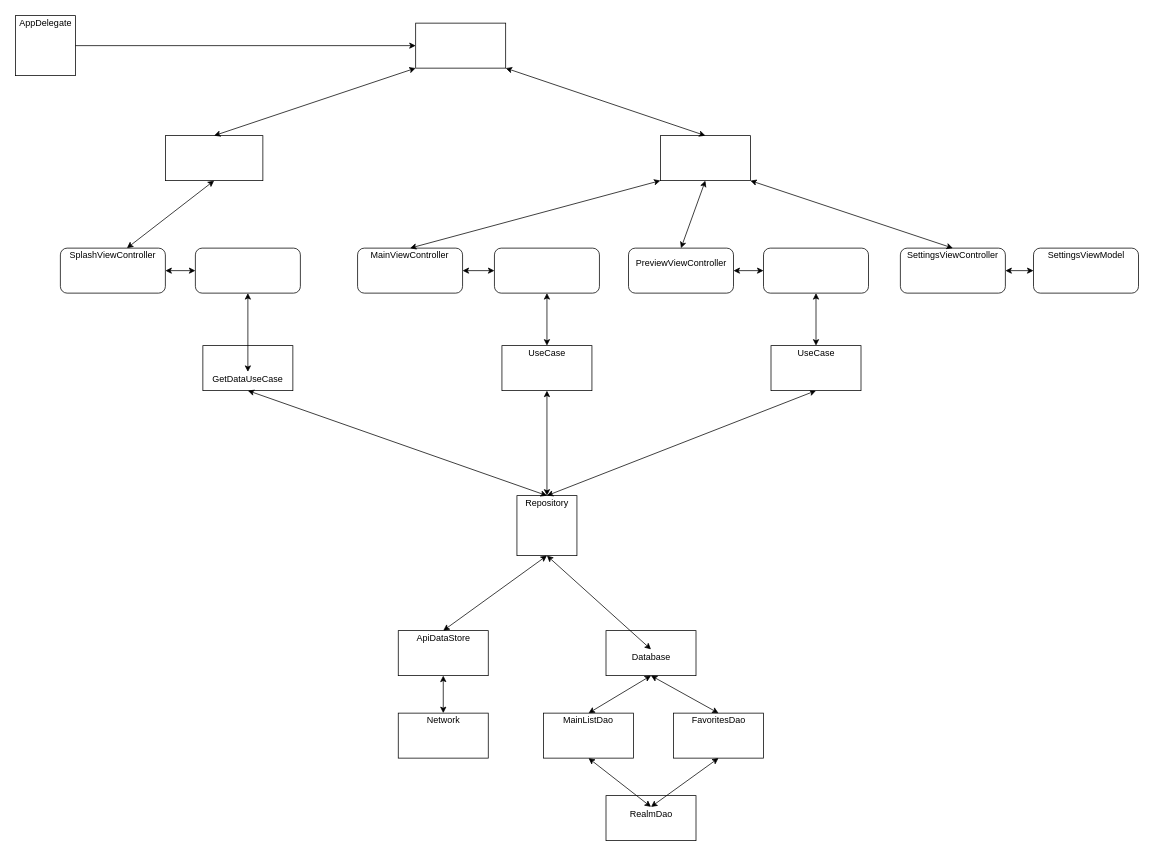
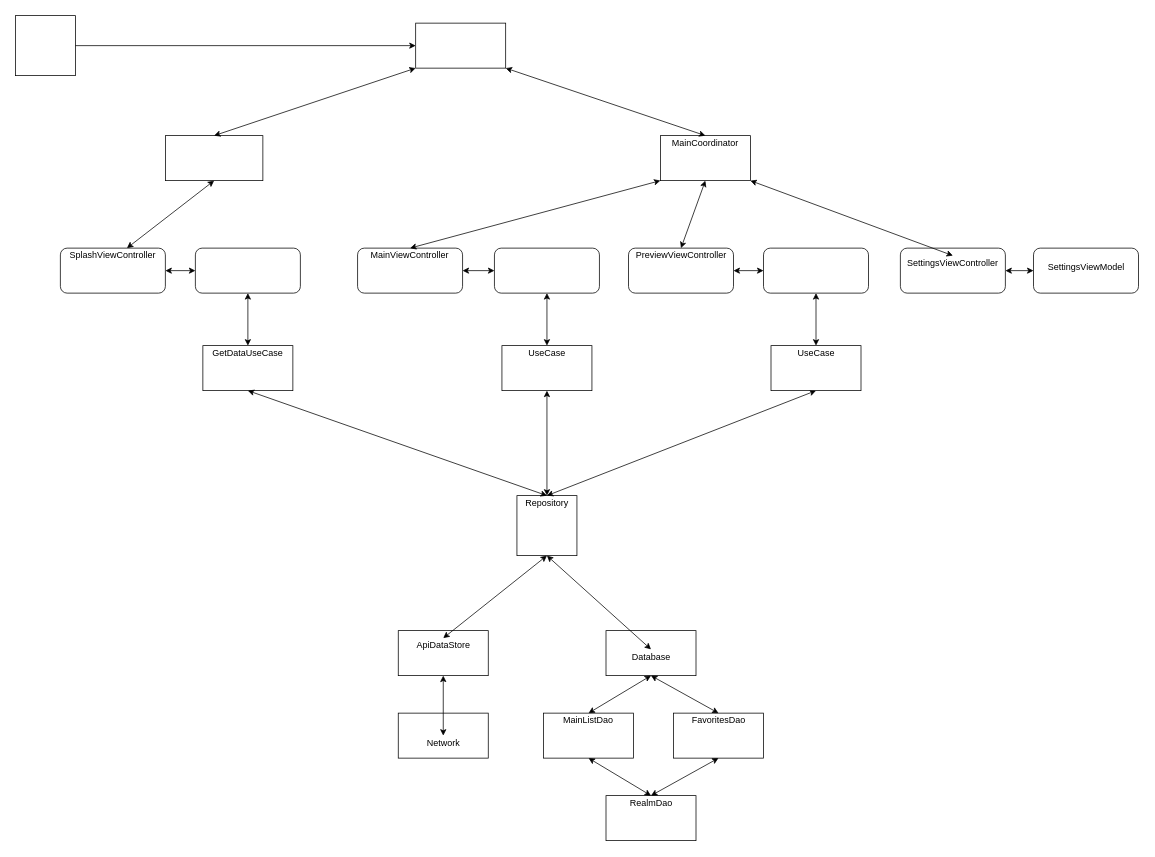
node "AppDelegate": removed
node "MainCoordinator": added
node "SettingsViewController": moved (953, 255) -> (953, 263)
node "SettingsViewModel": moved (1086, 255) -> (1086, 267)
node "PreviewViewController": moved (681, 263) -> (681, 255)
node "GetDataUseCase": moved (248, 379) -> (248, 353)
node "ApiDataStore": moved (443, 638) -> (443, 645)
node "Network": moved (443, 720) -> (443, 743)
node "RealmDao": moved (651, 814) -> (651, 803)
